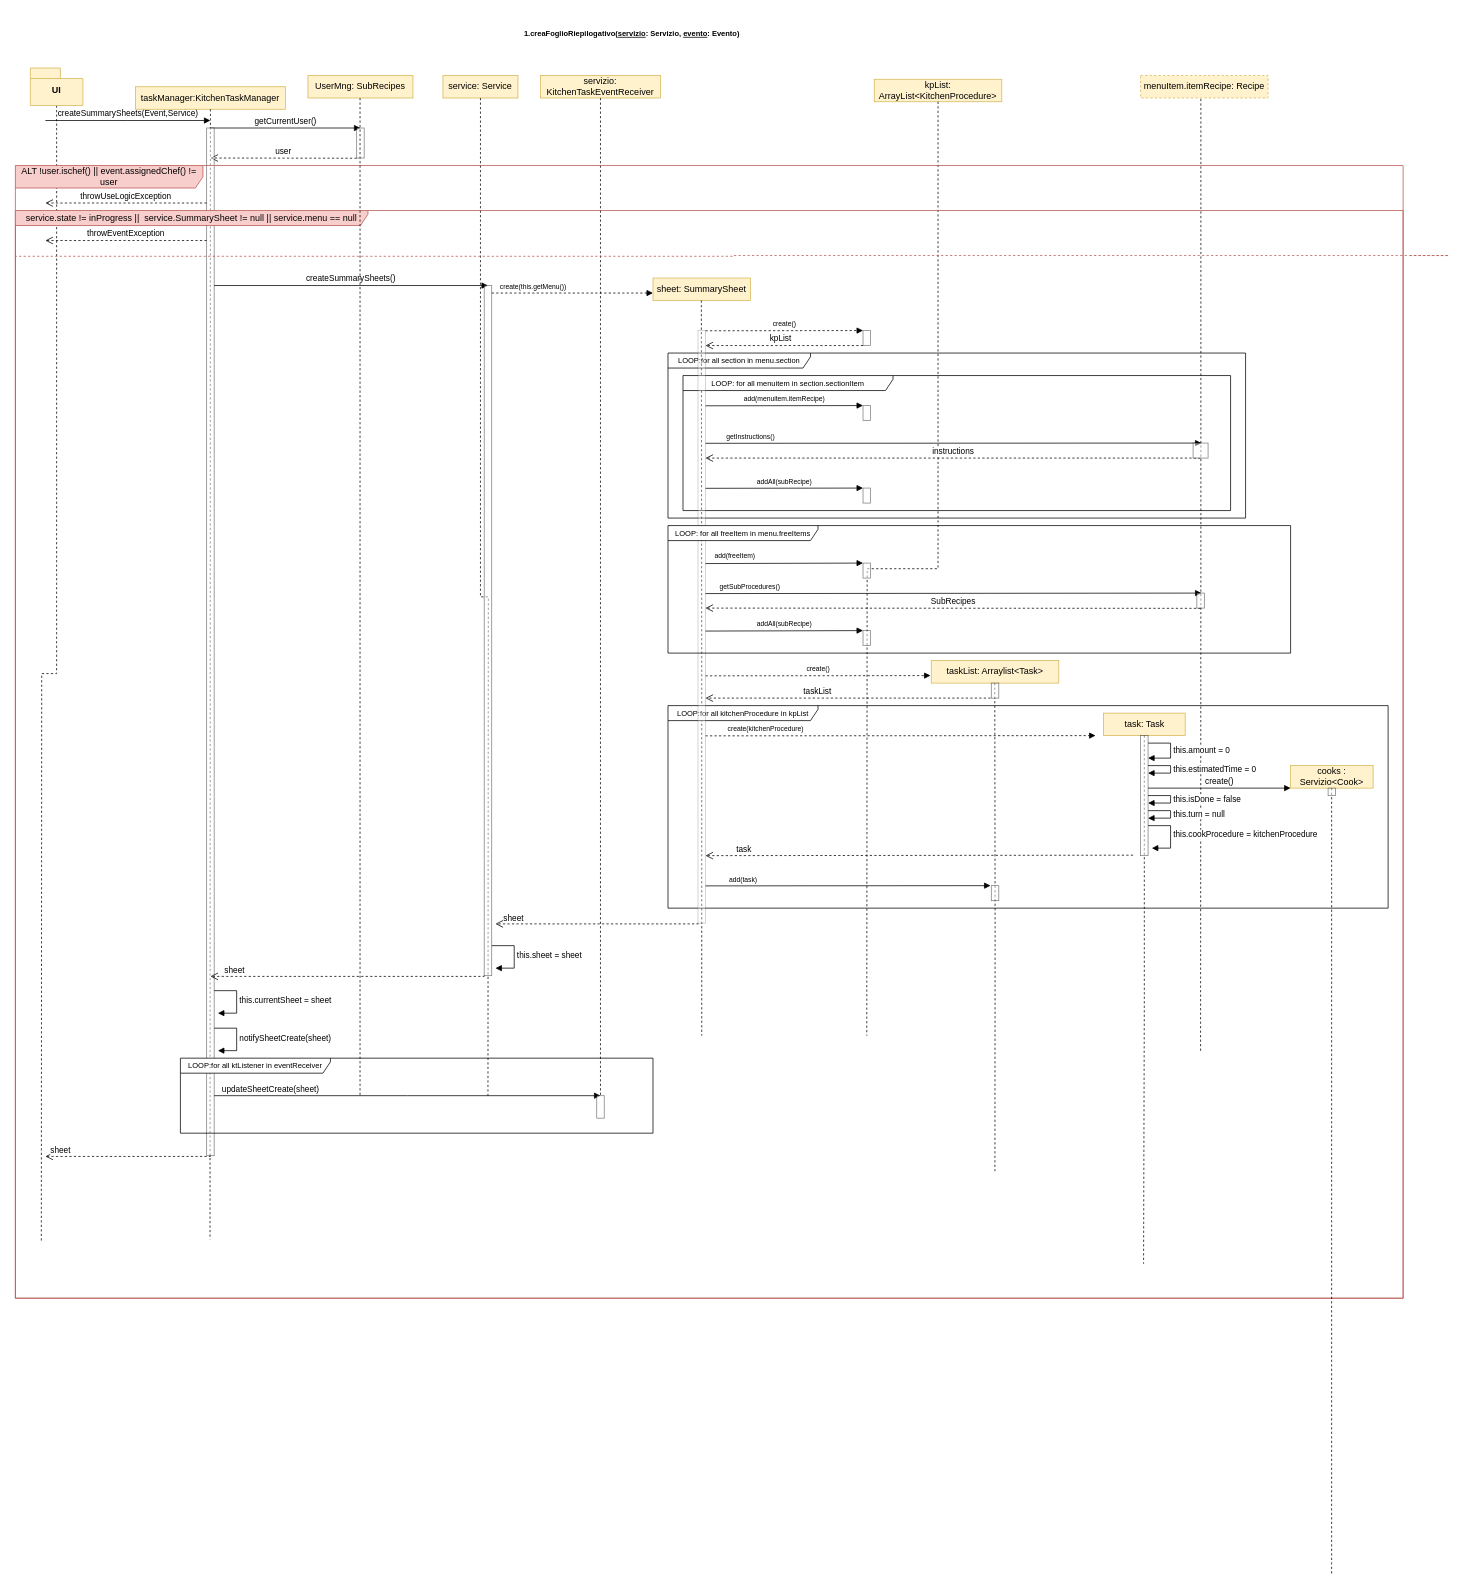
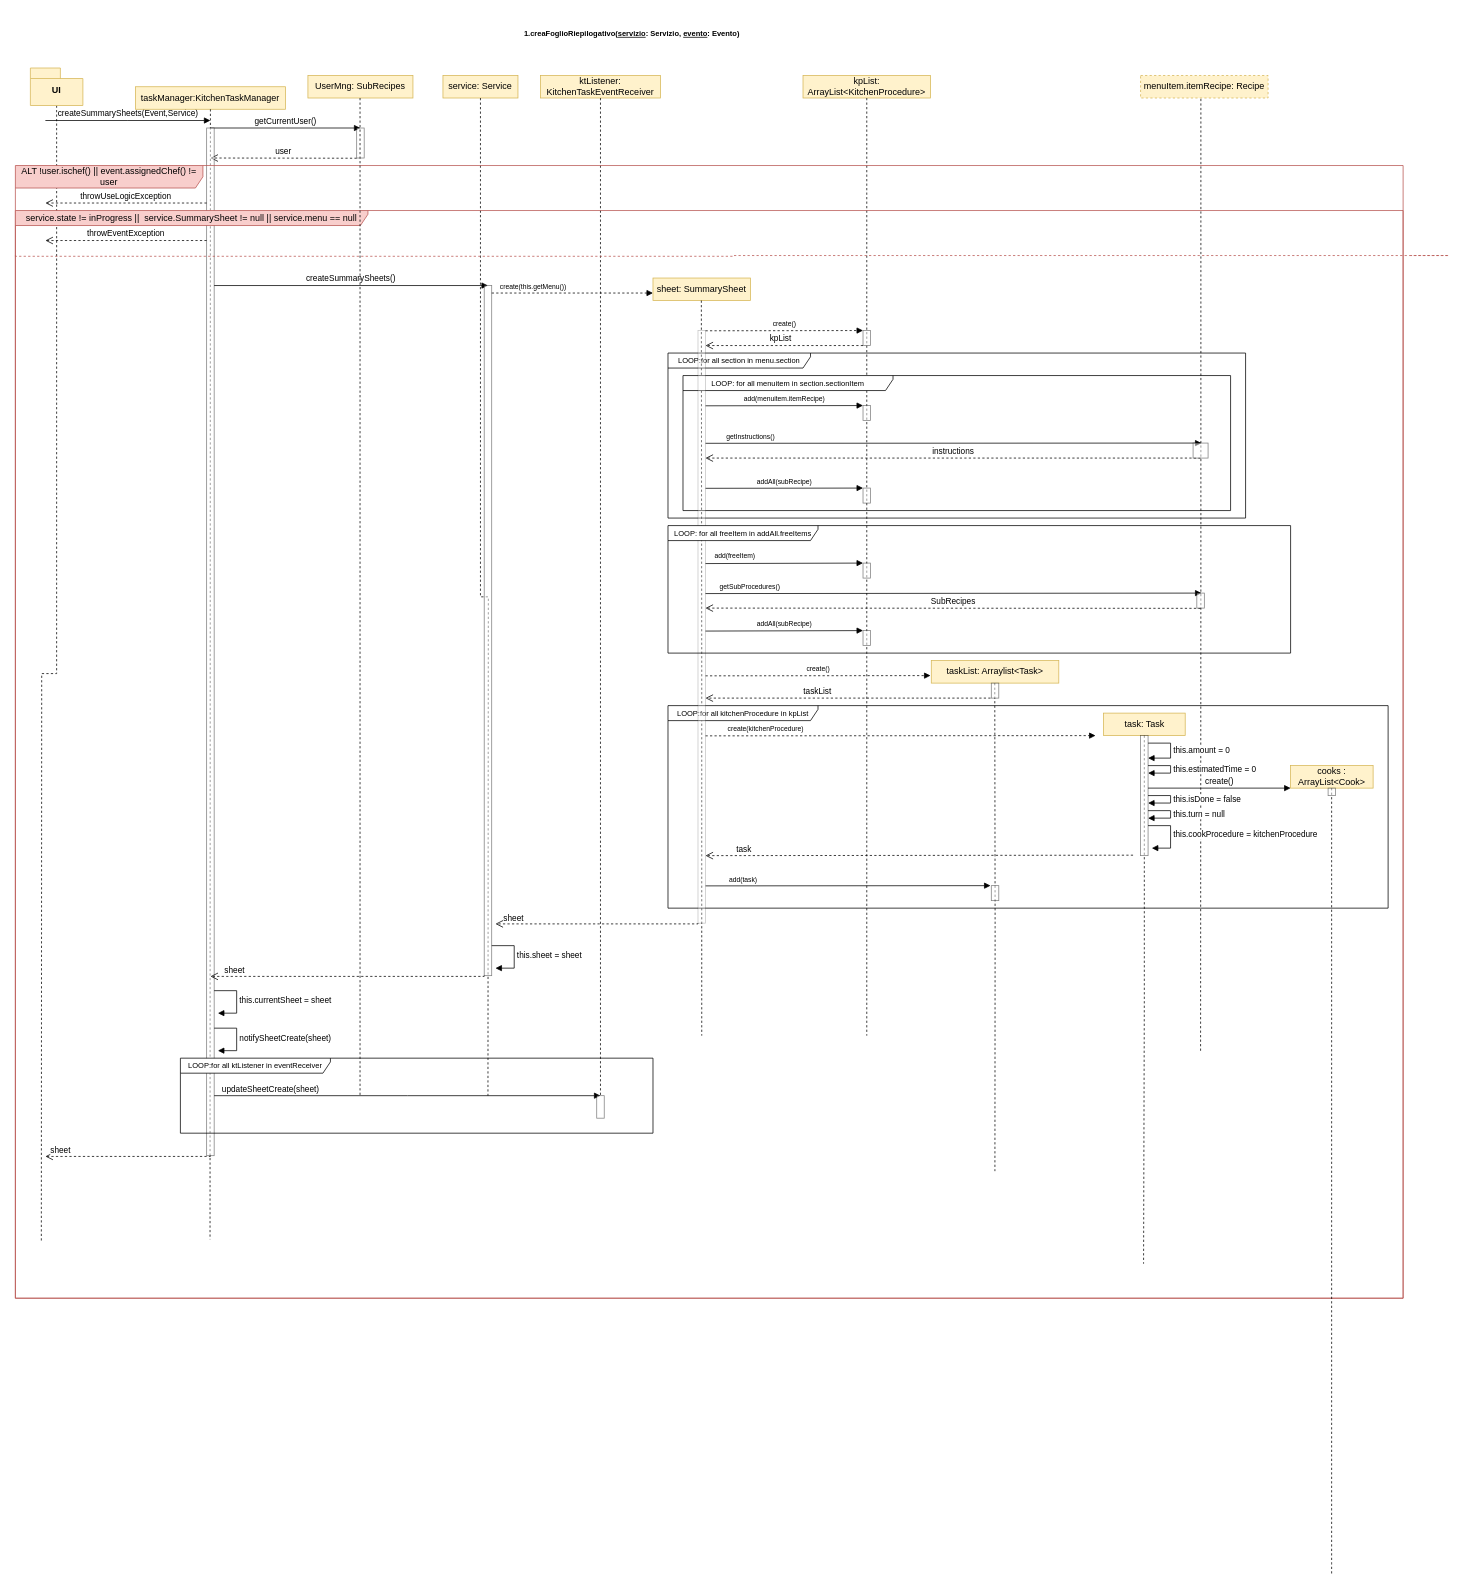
node "servizio: KitchenTaskEventReceiver": label "servizio: KitchenTaskEventReceiver" -> "ktListener: KitchenTaskEventReceiver"
node "kpList: ArrayList<KitchenProcedure>": moved (938, 90) -> (867, 87)
node "LOOP: for all freeItem in menu.freeItems": label "LOOP: for all freeItem in menu.freeItems" -> "LOOP: for all freeItem in addAll.freeItems"
node "cooks : Servizio<Cook>": label "cooks : Servizio<Cook>" -> "cooks : ArrayList<Cook>"
